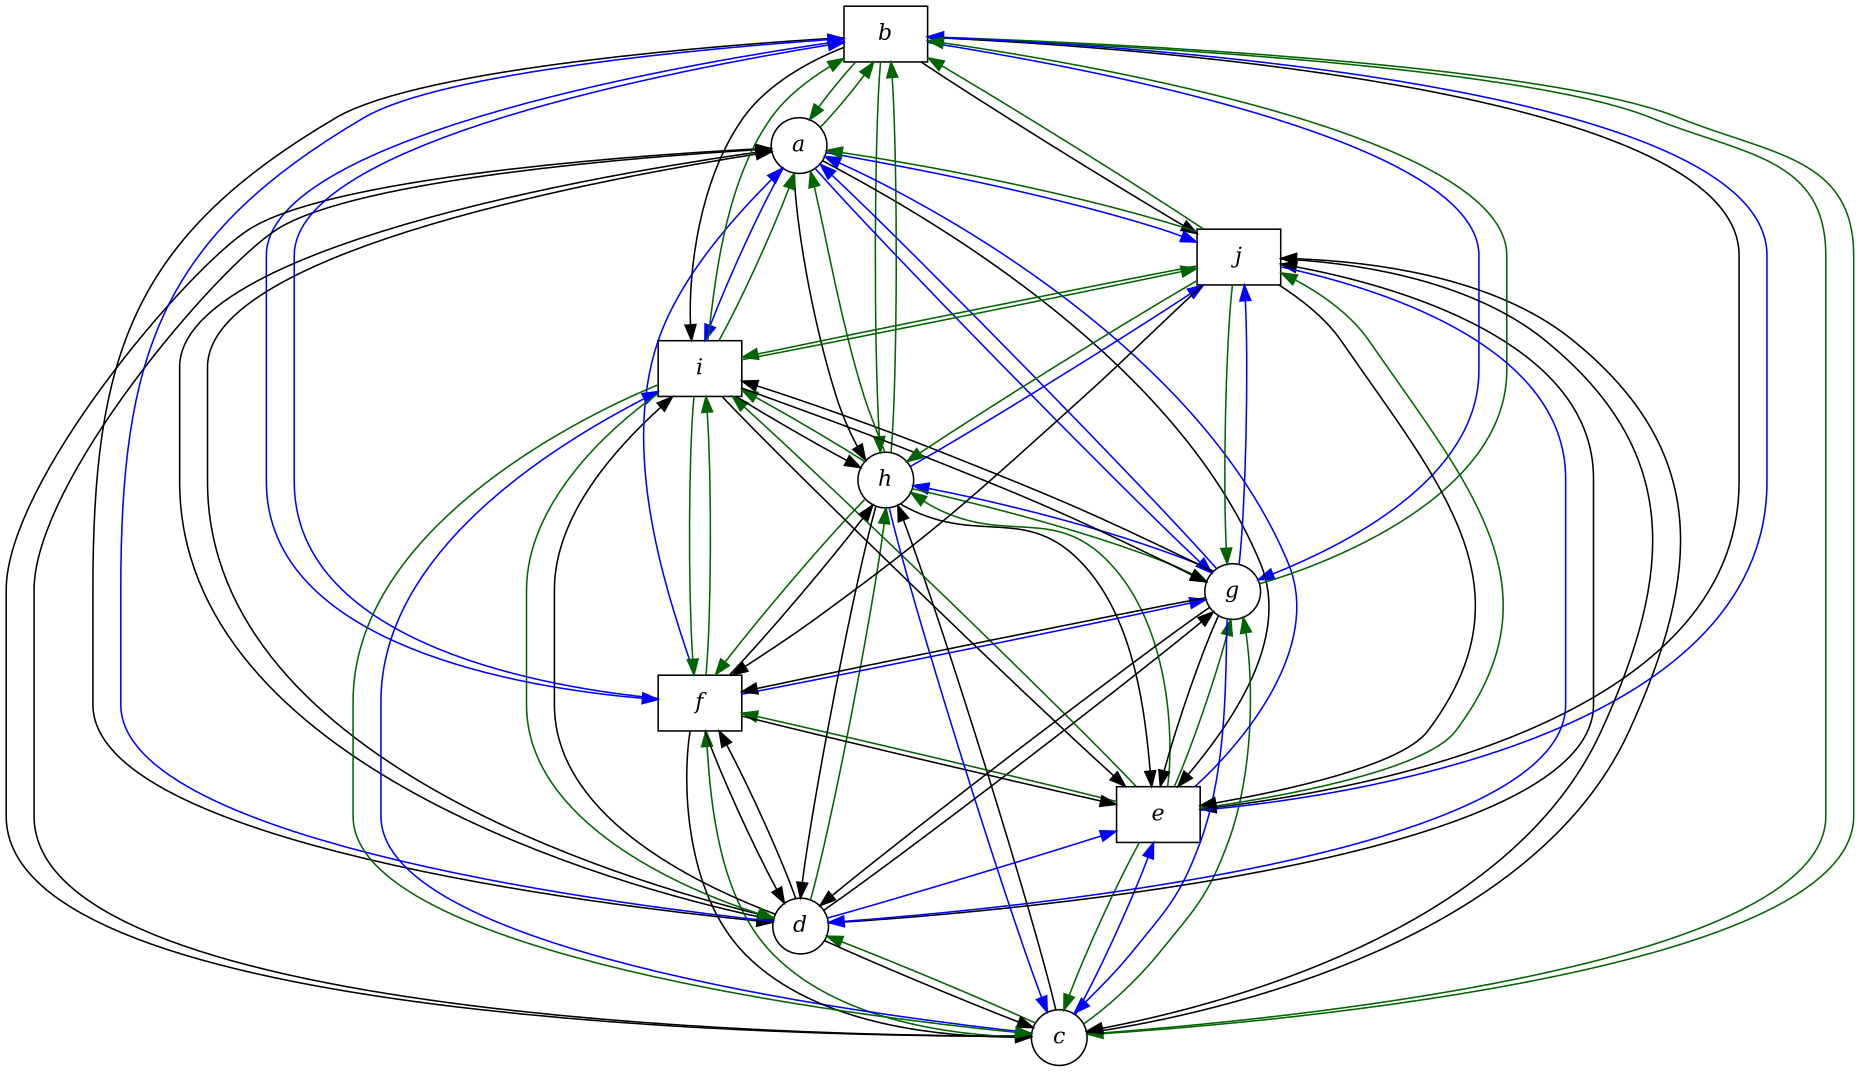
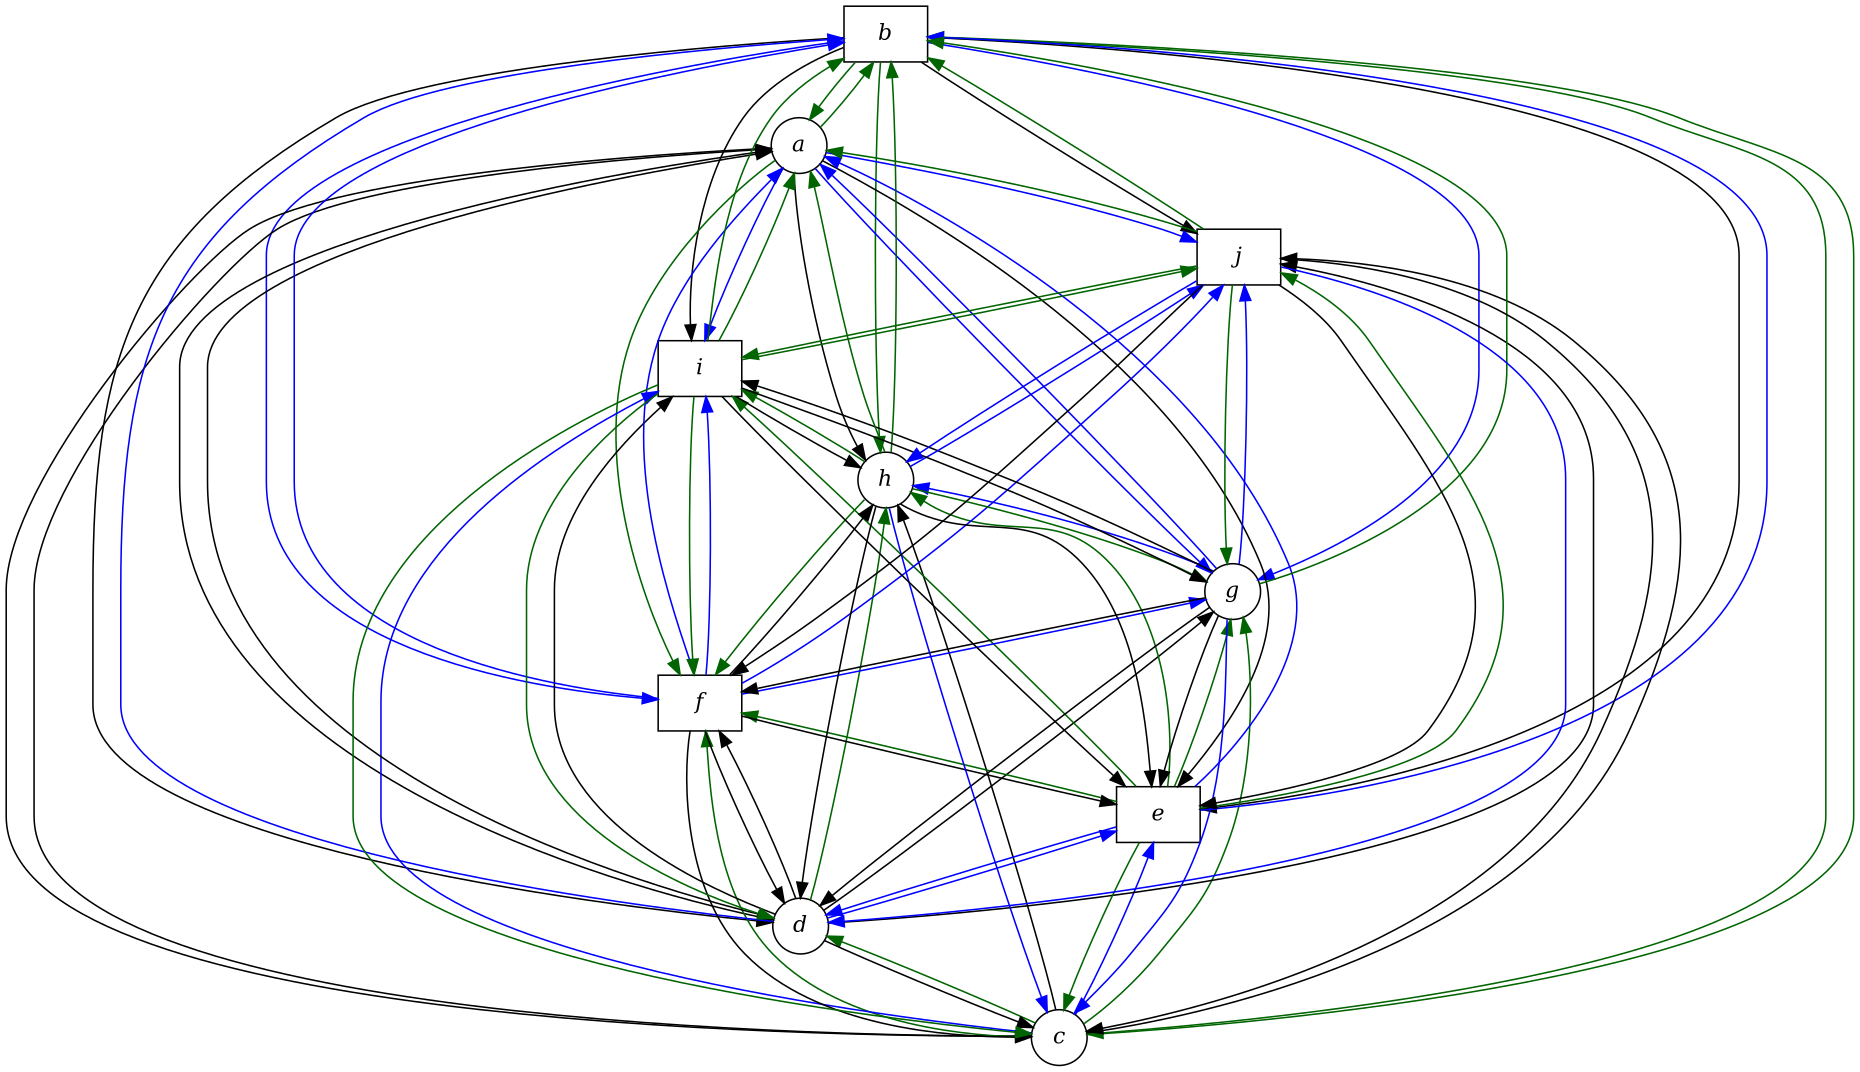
edge "j" -> "h": color darkgreen -> blue
edge "a" -> "f": added
edge "f" -> "j": added
edge "f" -> "i": color darkgreen -> blue
edge "e" -> "d": added
